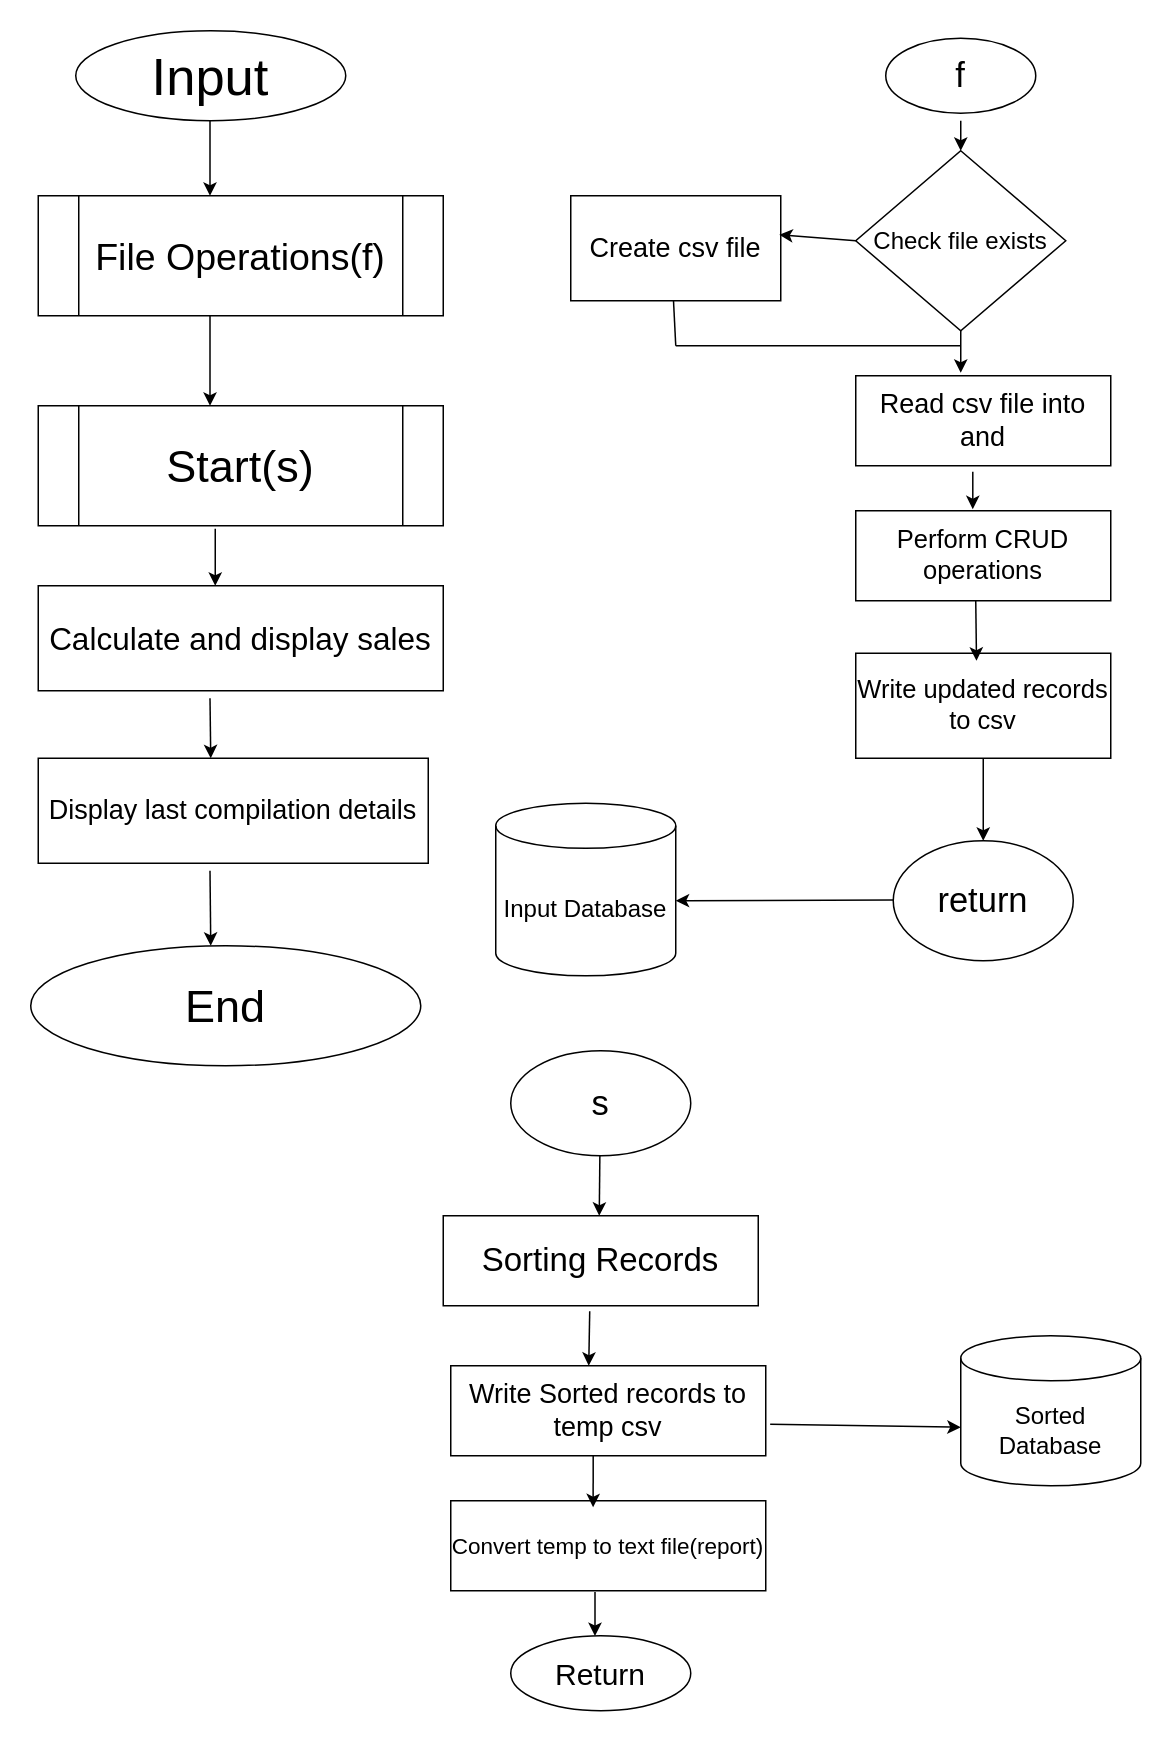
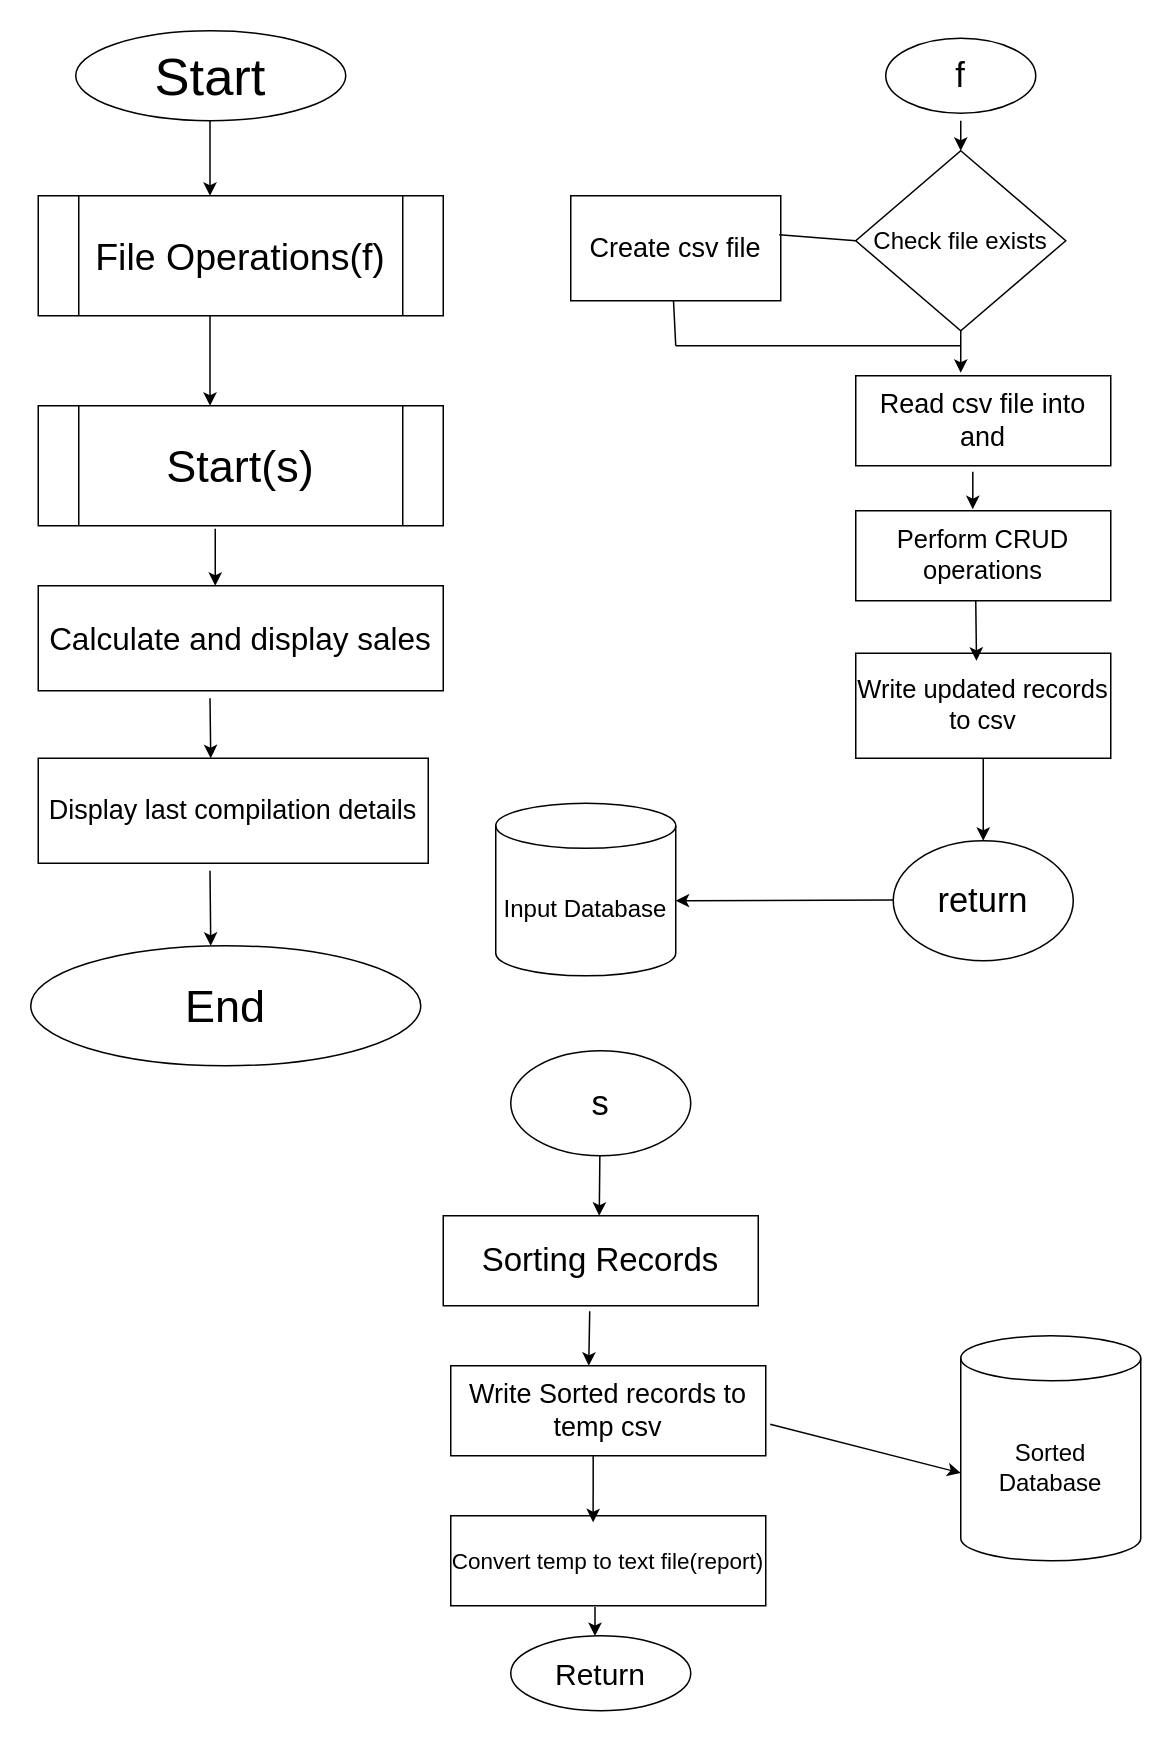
node "Input": label "Input" -> "Start"
edge "Check file exists" -> "Create csv file": arrowhead classic -> none
node "Sorted Database": size 180x150 -> 180x225
node "Convert temp to text file(report)": moved (608, 1546) -> (608, 1561)
